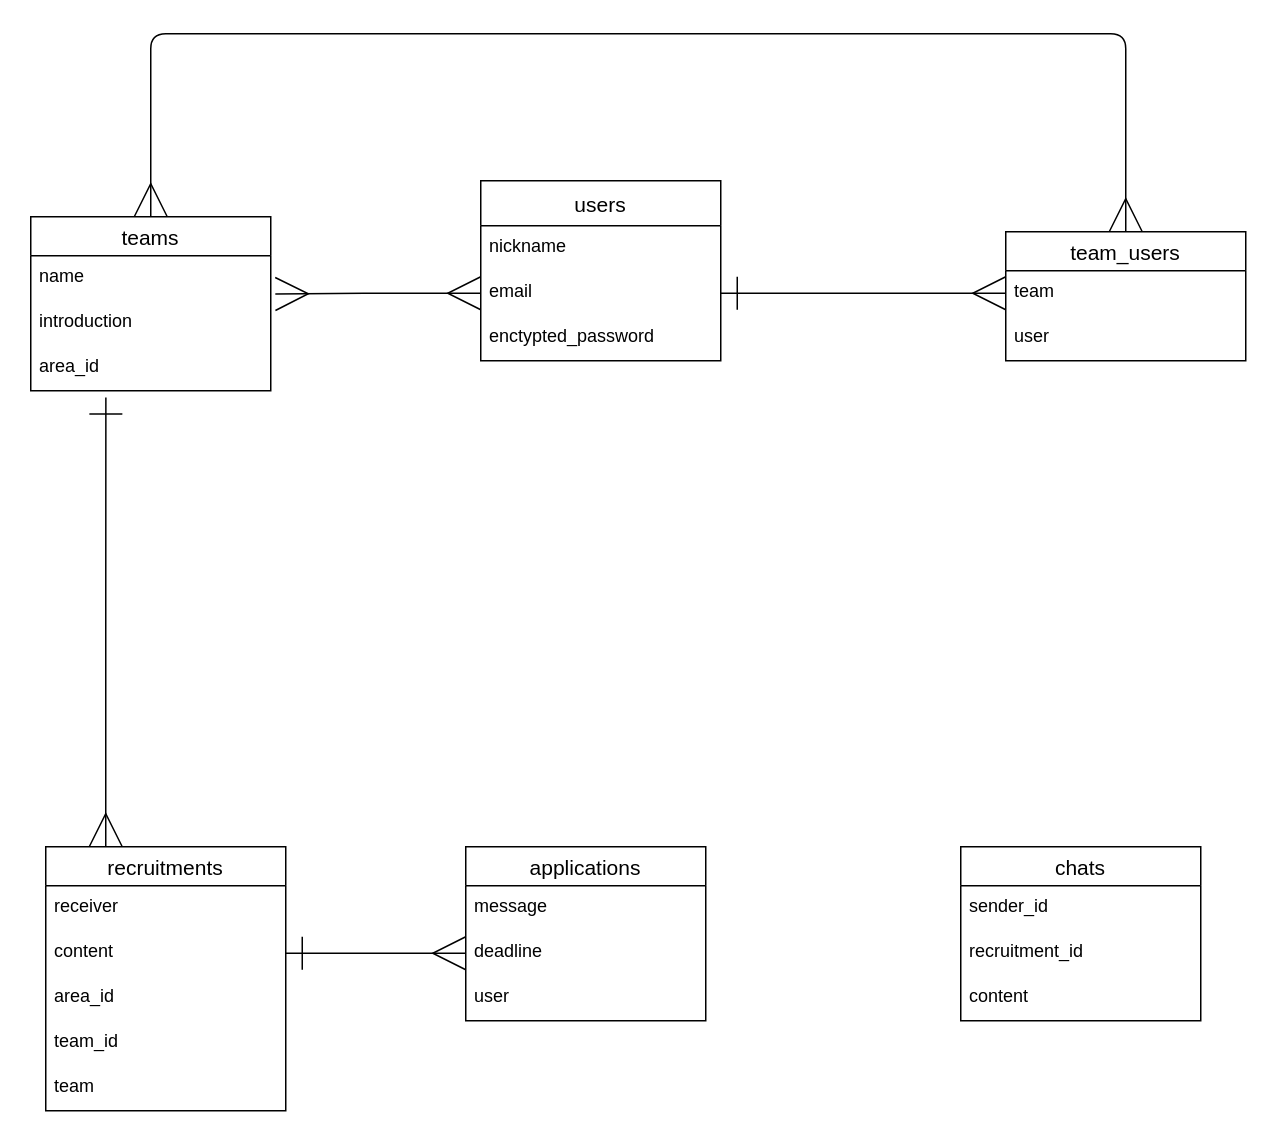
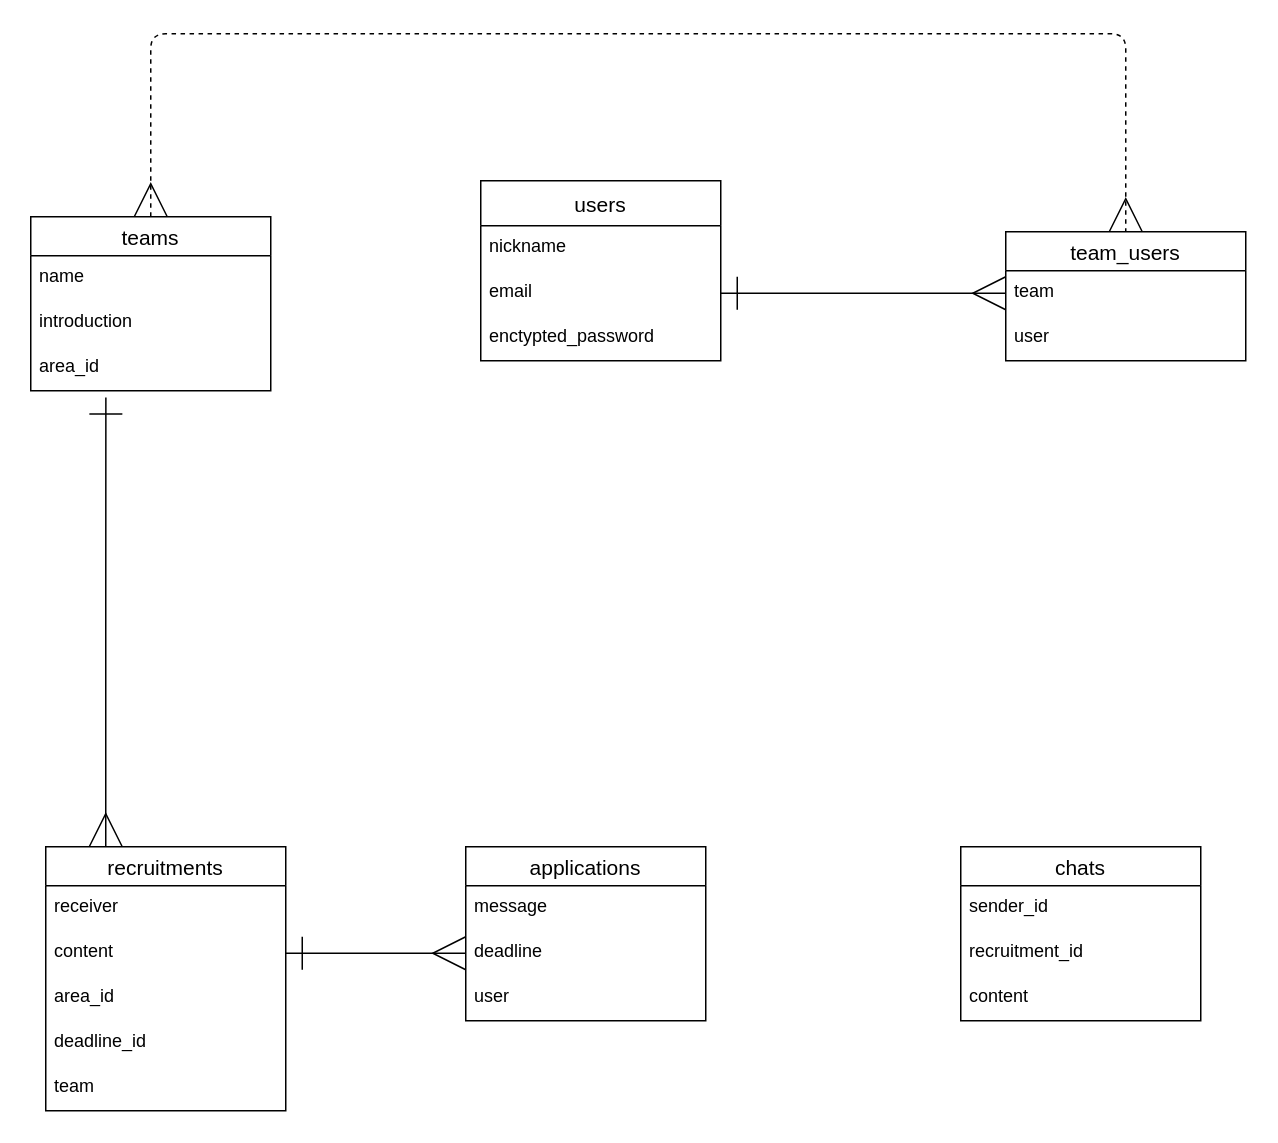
edge "team_users" -- "teams": style solid -> dashed
edge "email" -- "introduction": removed
node "team_id": label "team_id" -> "deadline_id"
